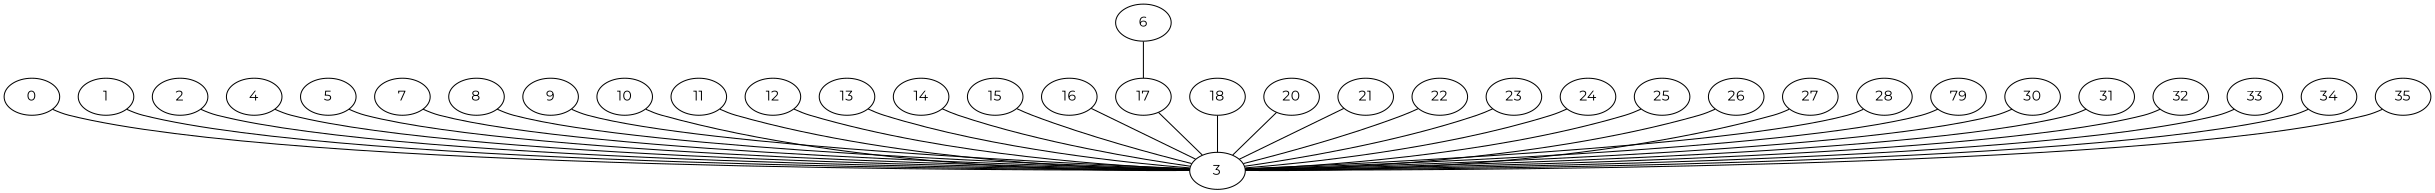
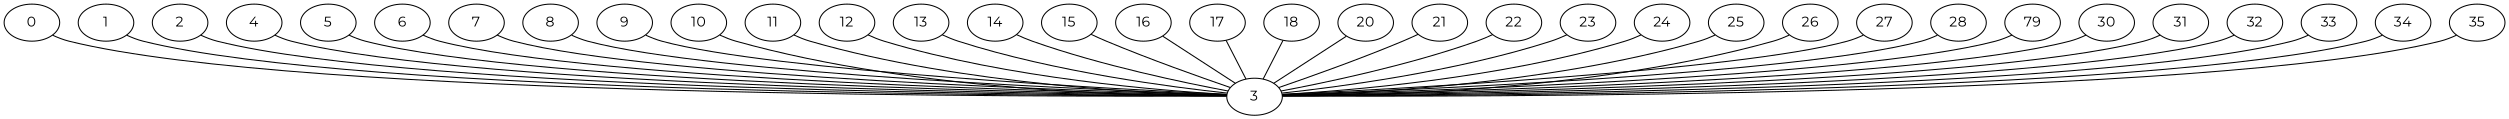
edge "6" -- "17": now "6" -- "3"
